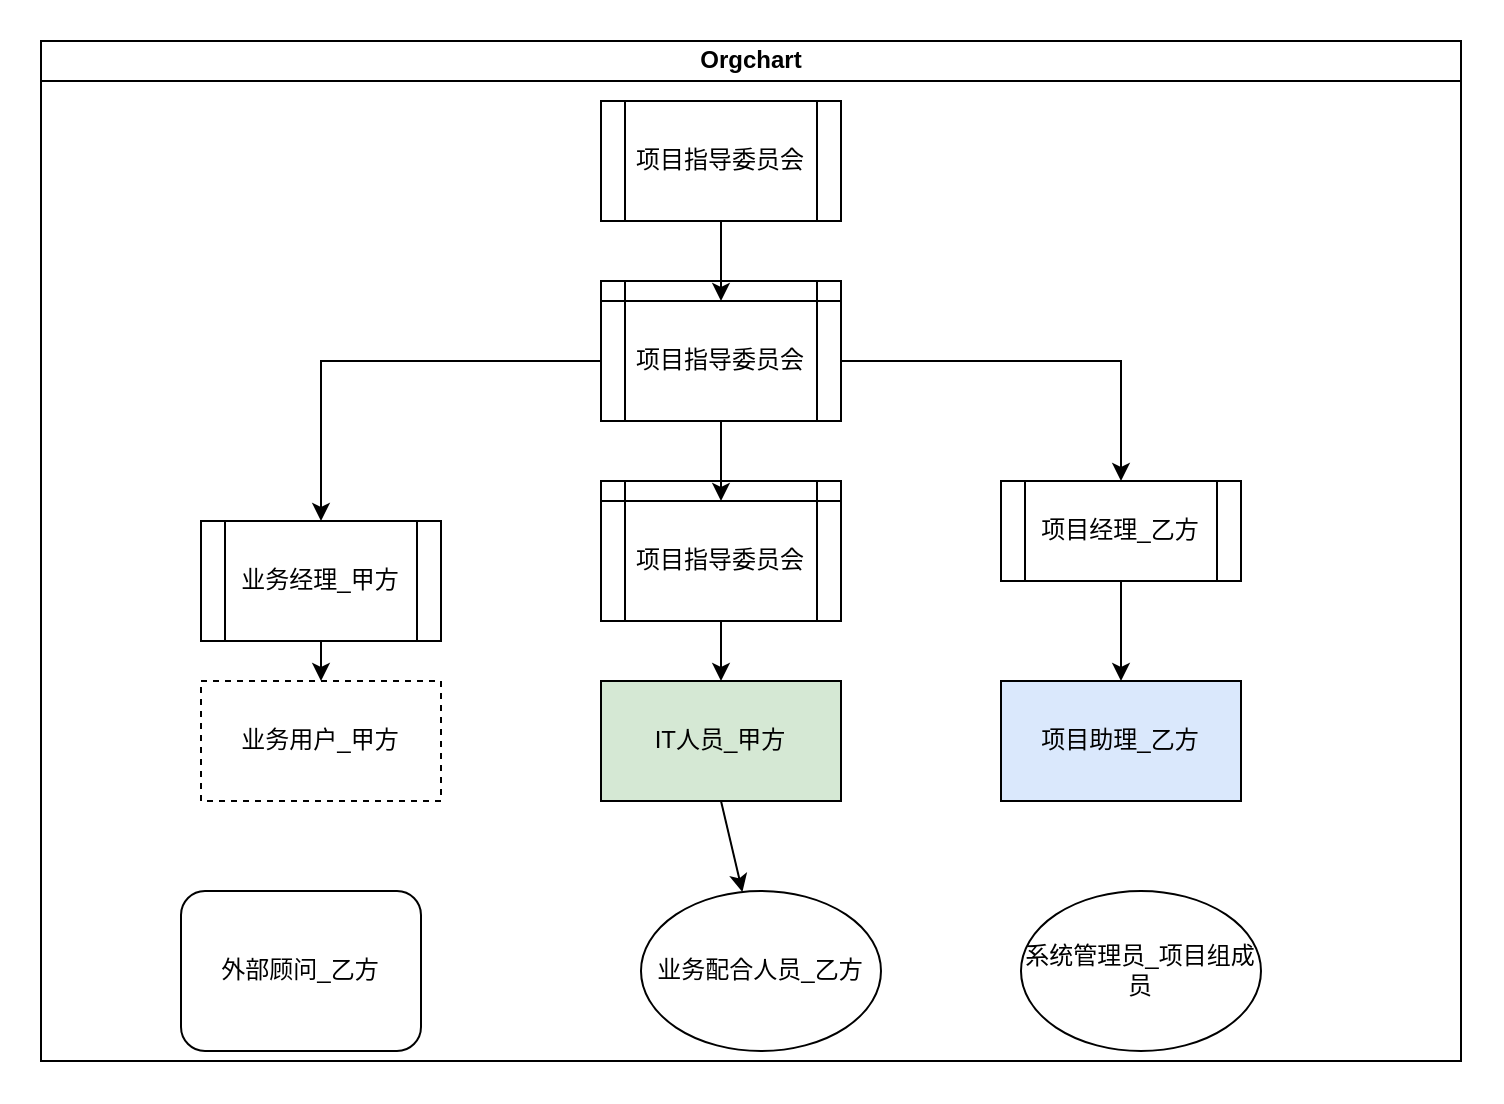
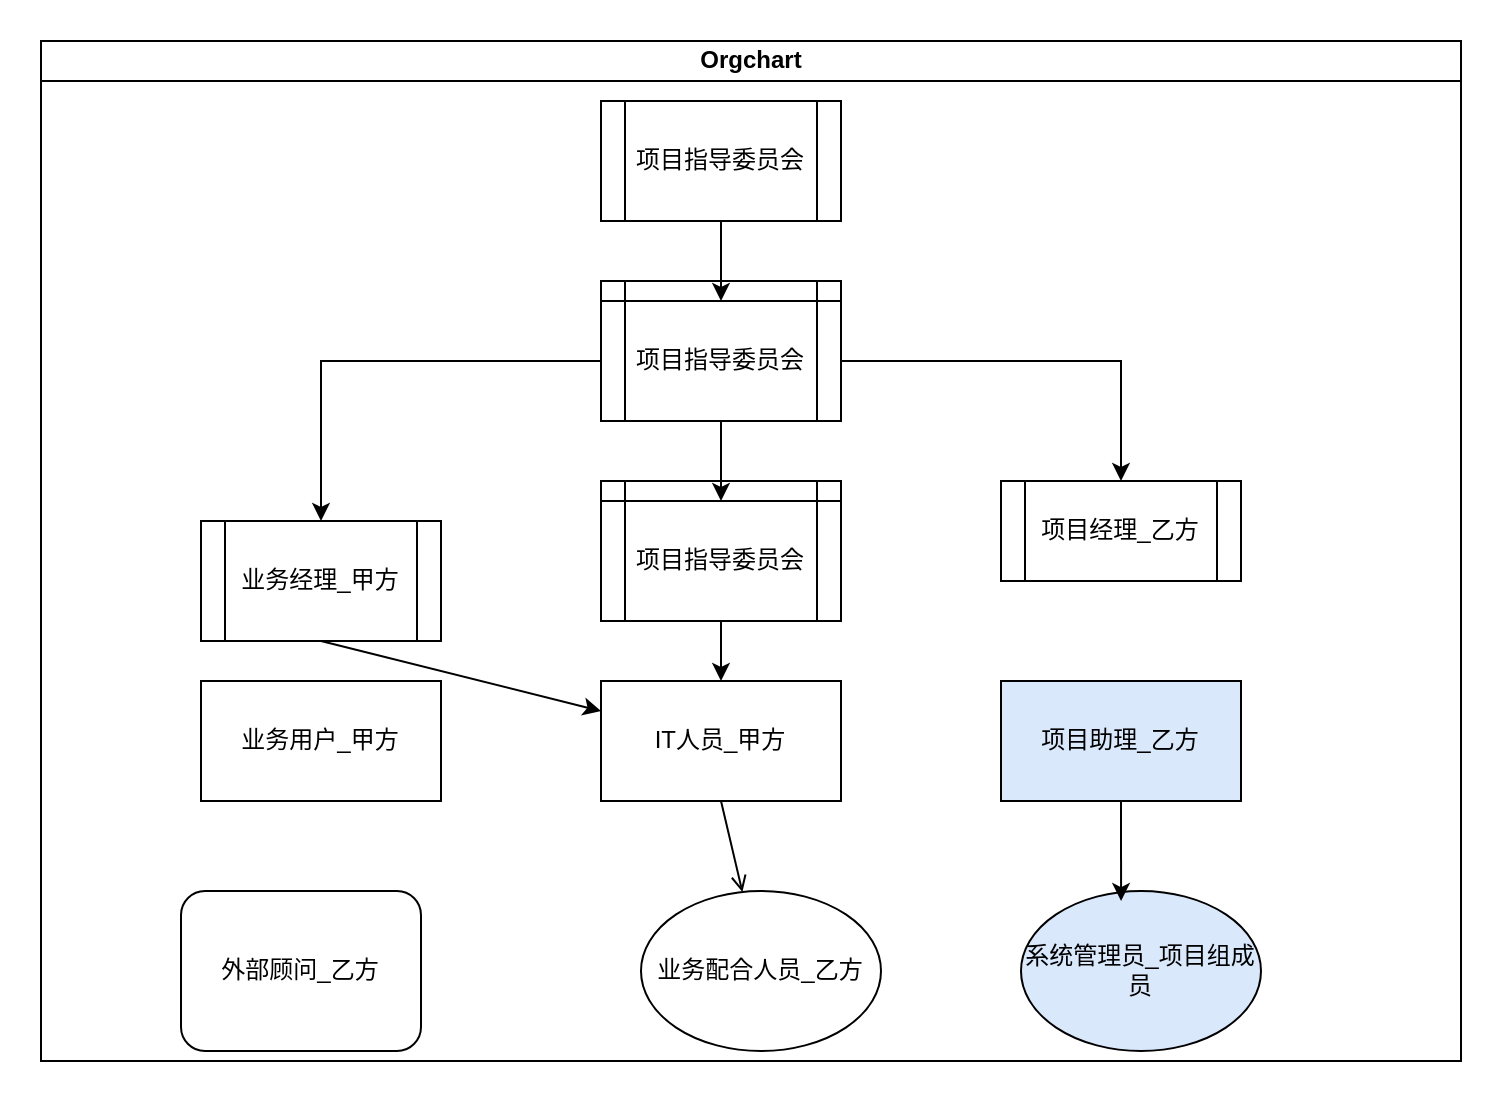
edge "项目经理_乙方" -> "项目助理_乙方": removed
edge "业务经理_甲方" -> "业务用户_甲方": now "业务经理_甲方" -> "IT人员_甲方"
node "业务用户_甲方": style dashed -> solid
node "IT人员_甲方": fillcolor #d5e8d4 -> #ffffff
edge "项目助理_乙方" -> "系统管理员_项目组成员": added
edge "IT人员_甲方" -> "业务配合人员_乙方": arrowhead classic -> open
node "系统管理员_项目组成员": fillcolor #ffffff -> #dae8fc
